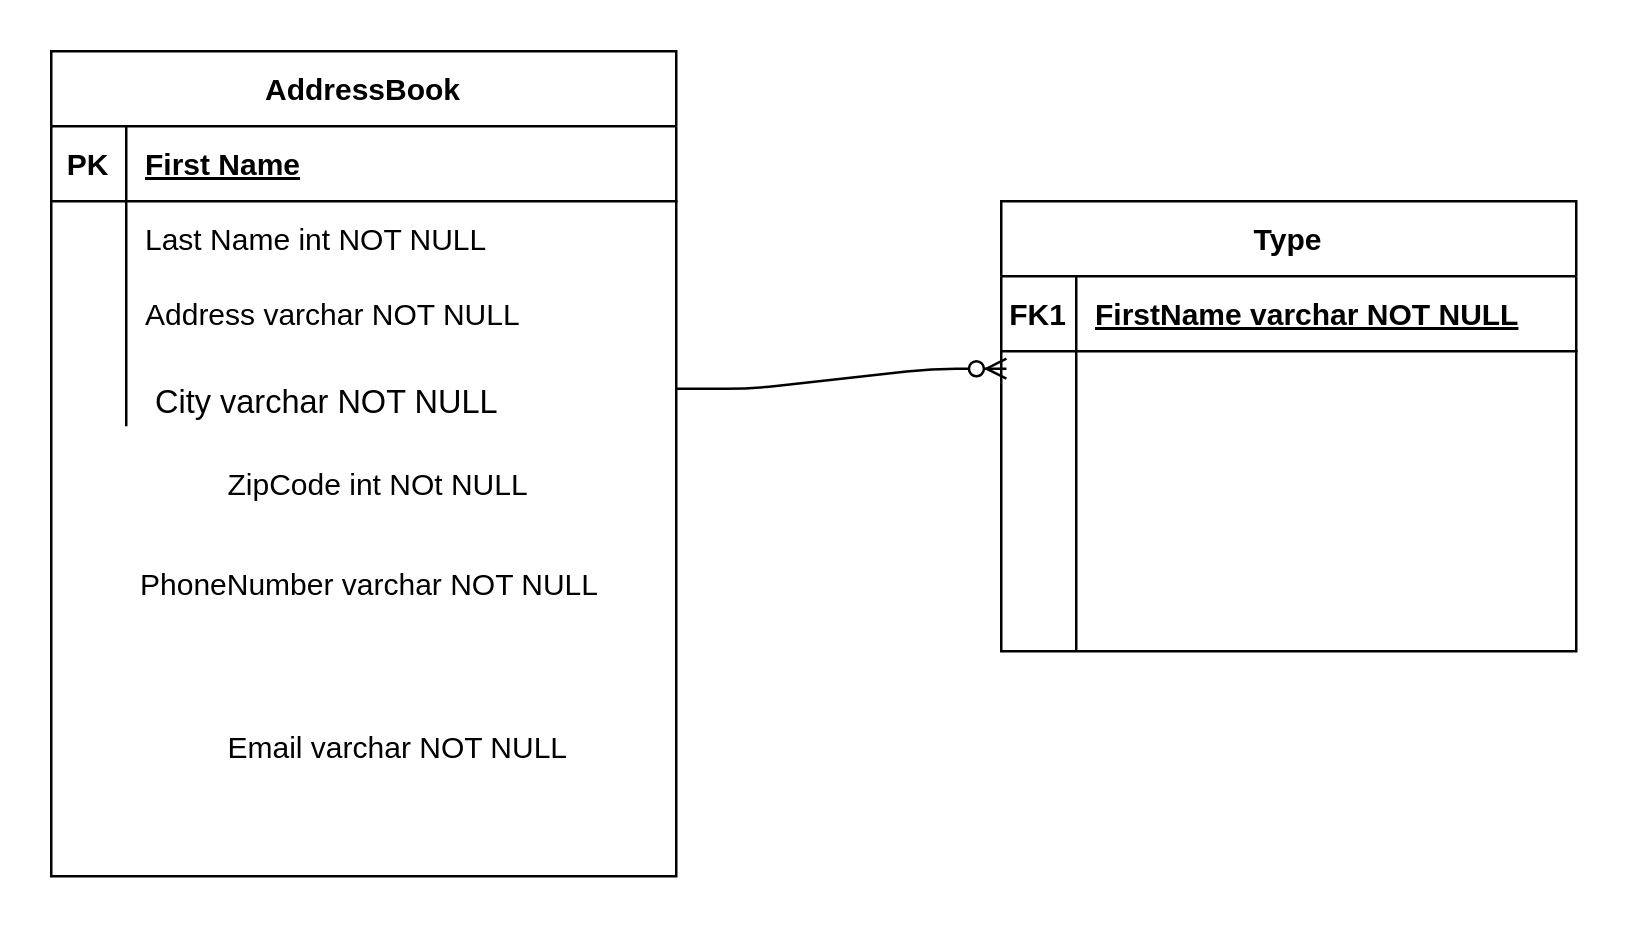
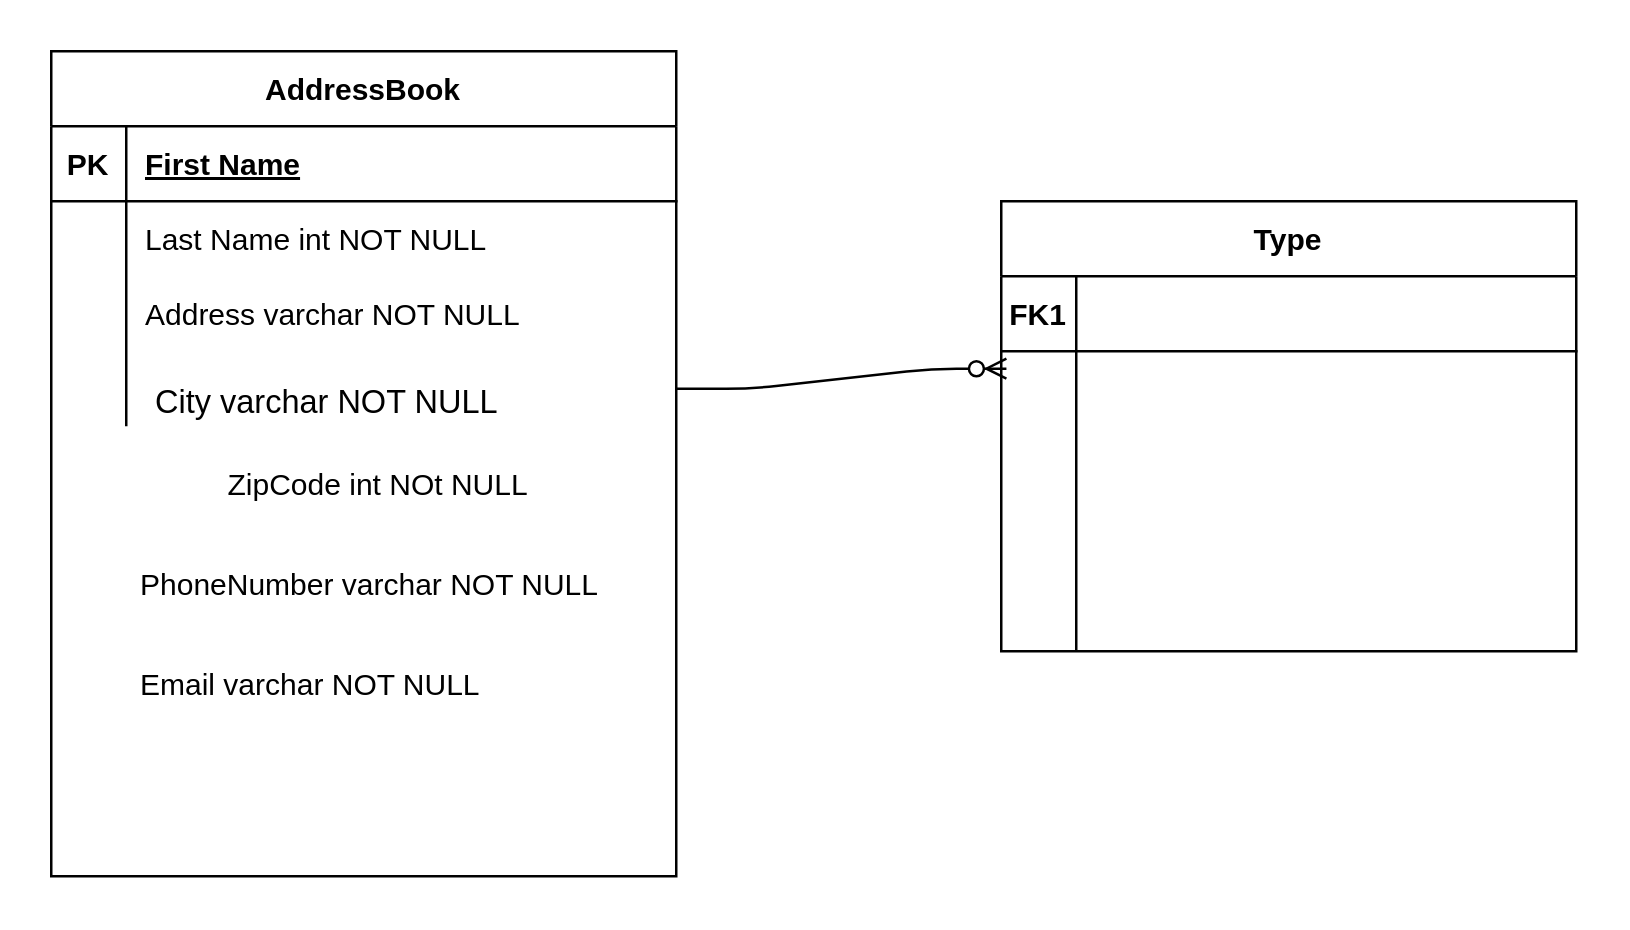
node "FirstName varchar NOT NULL": removed
node "Email varchar NOT NULL": moved (414, 751) -> (326, 689)
